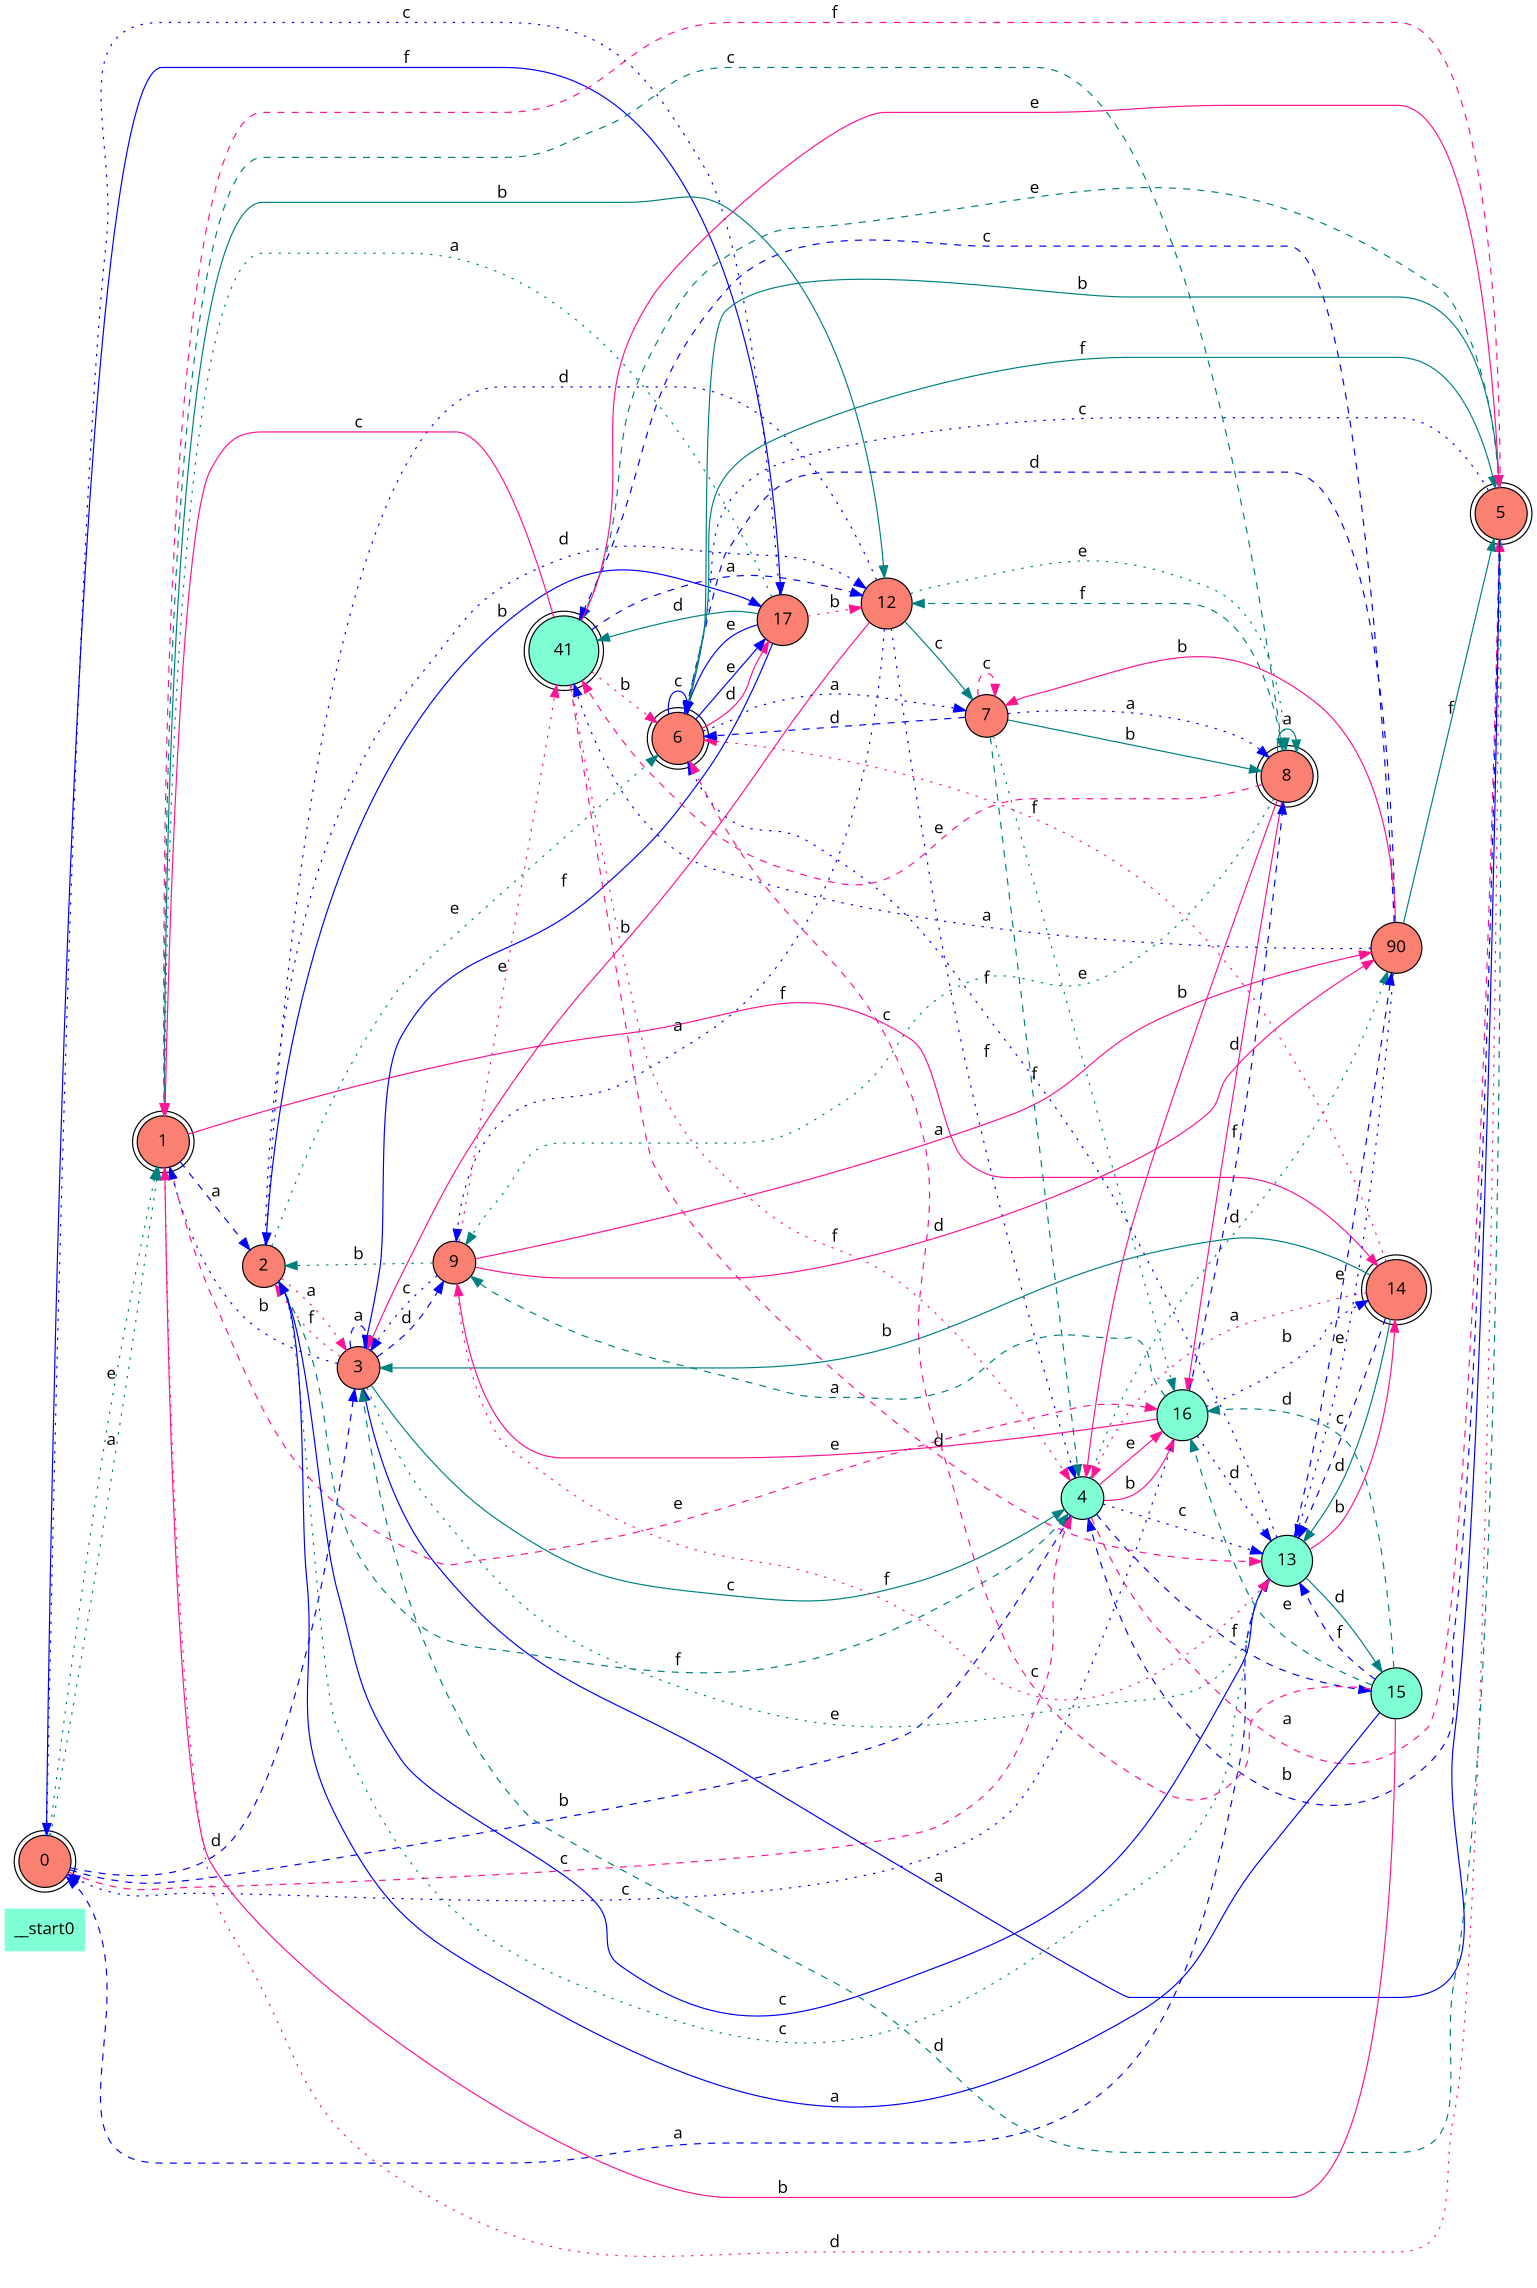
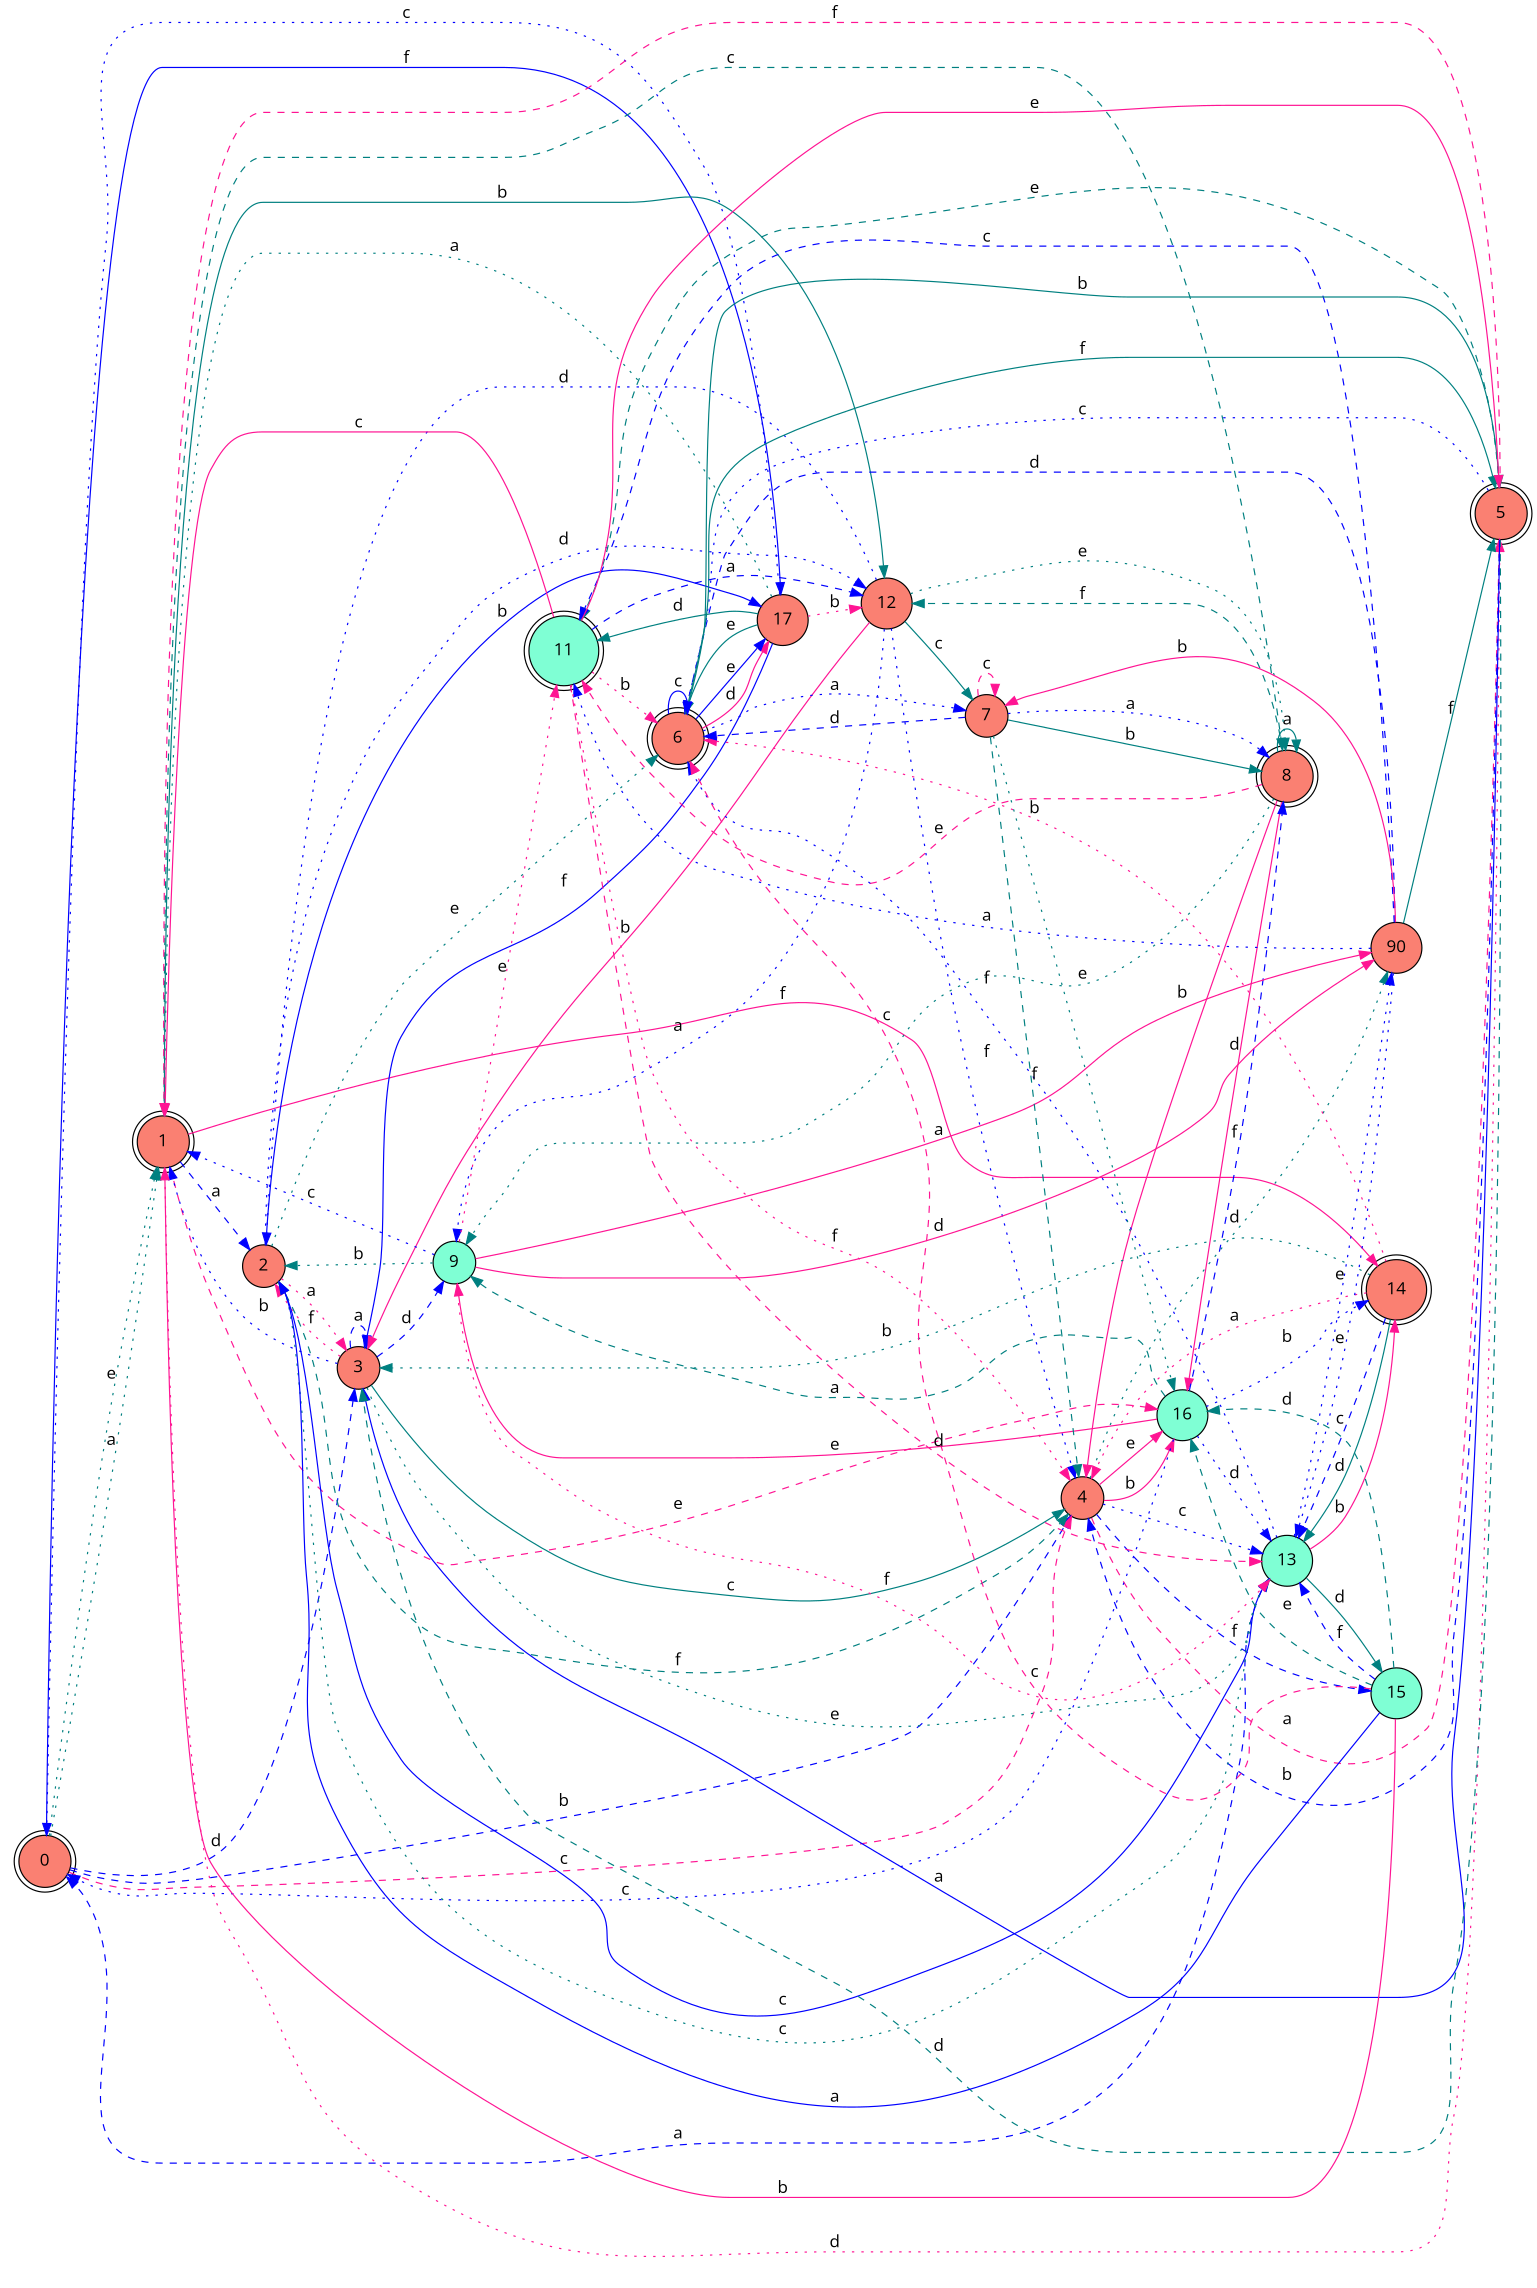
node "41": label "41" -> "11"
edge "17" -> "6": color blue -> teal
edge "14" -> "6": label "f" -> "b"
node "9": fillcolor salmon -> aquamarine
edge "13" -> "90": style dashed -> dotted
edge "9" -> "3": now "9" -> "1"
edge "14" -> "3": style solid -> dotted
node "4": fillcolor aquamarine -> salmon
node "__start0": removed
